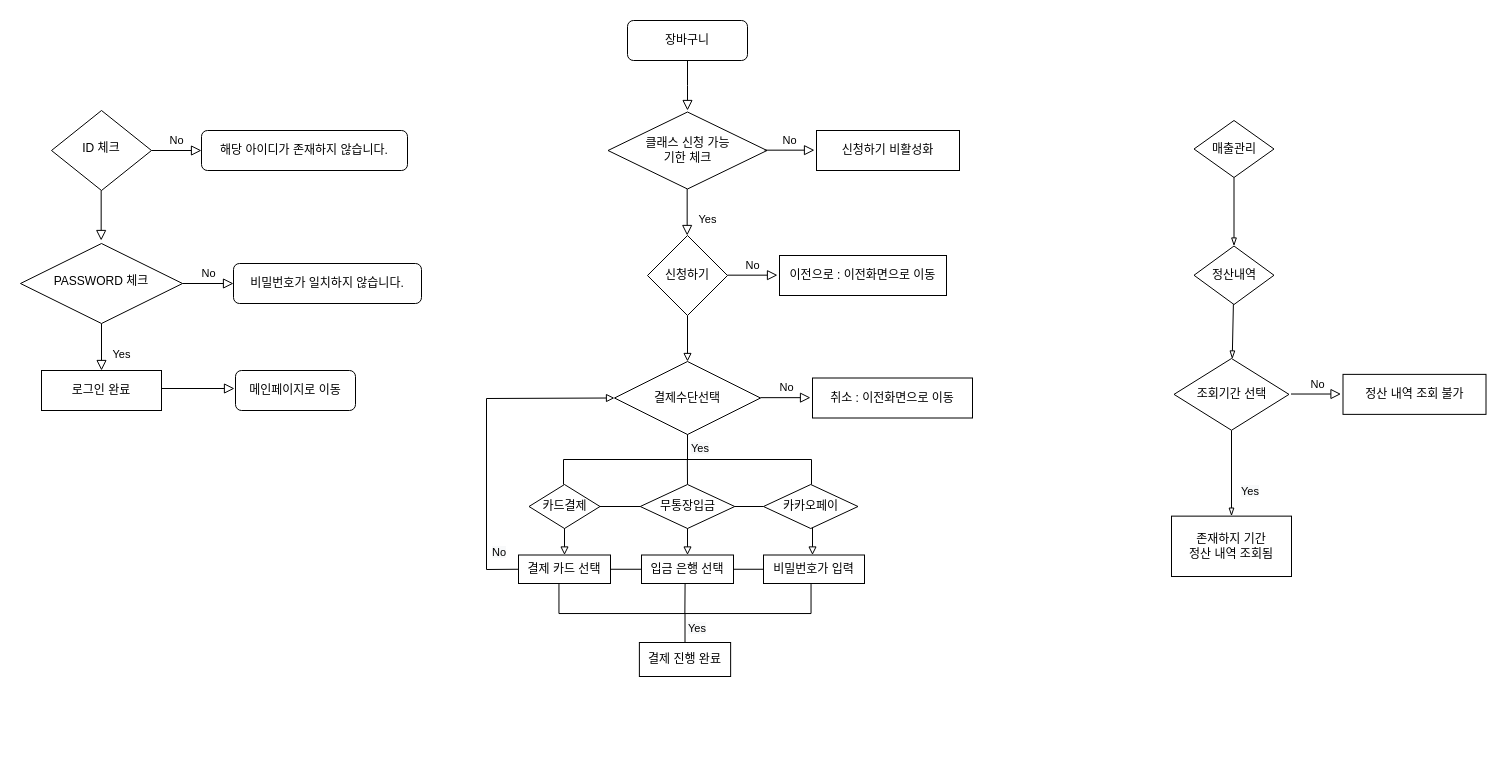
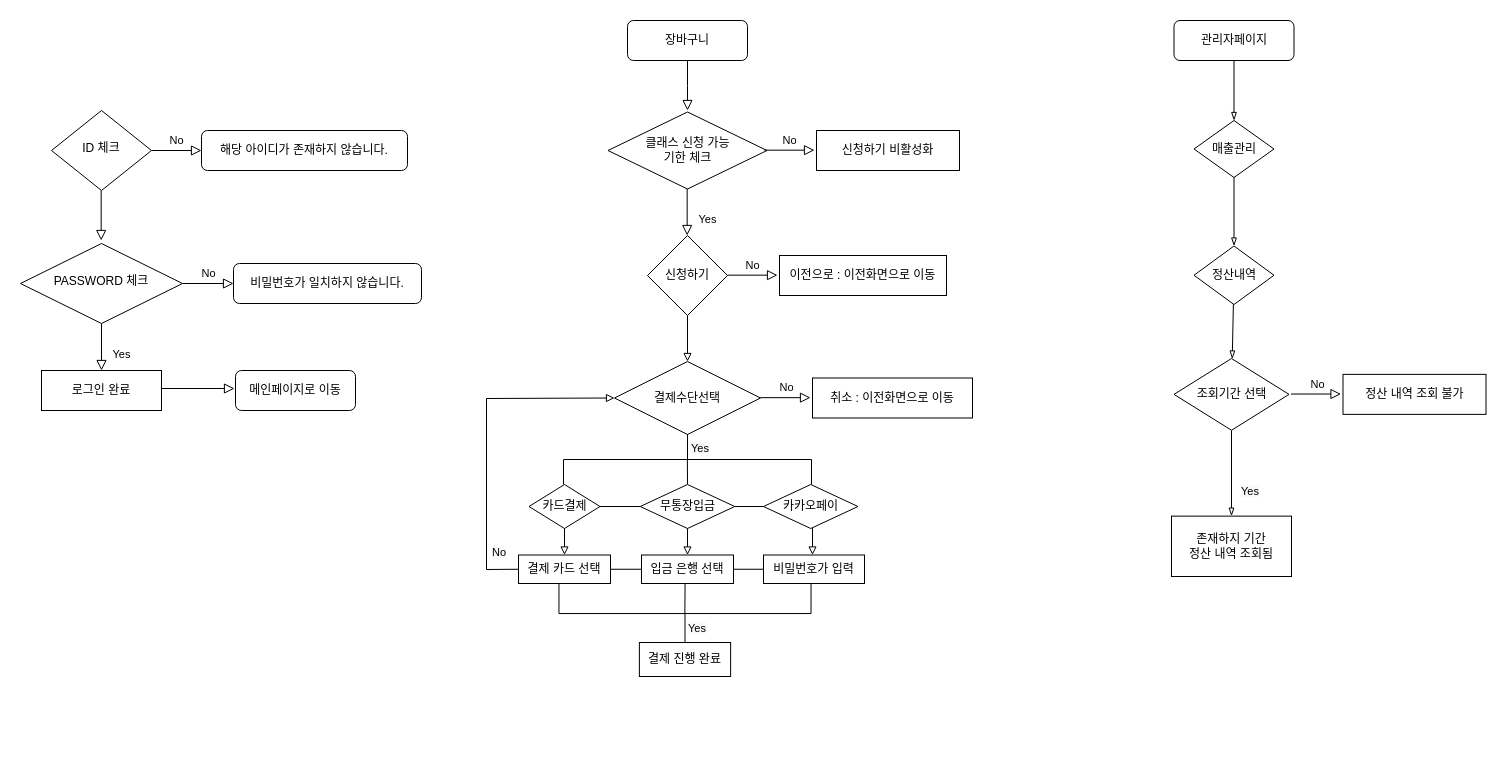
node "관리자페이지": added
edge "관리자페이지" -> "매출관리": added
